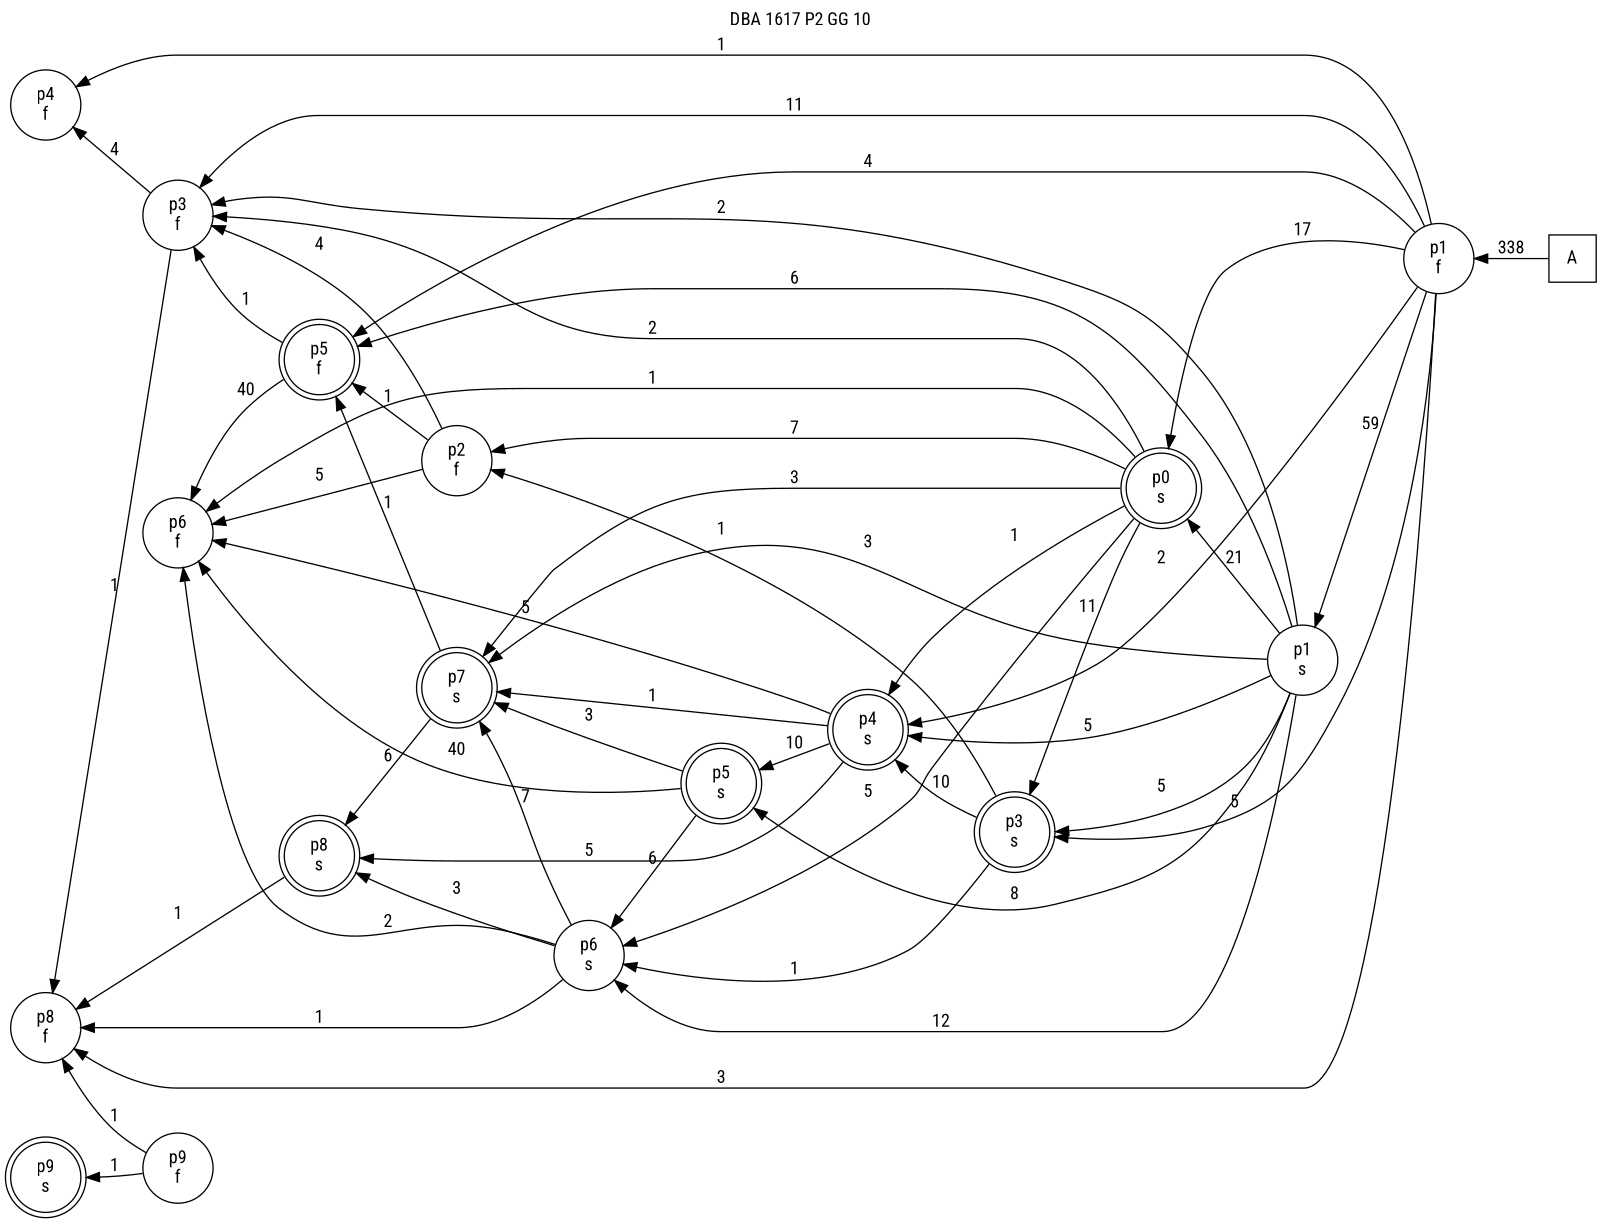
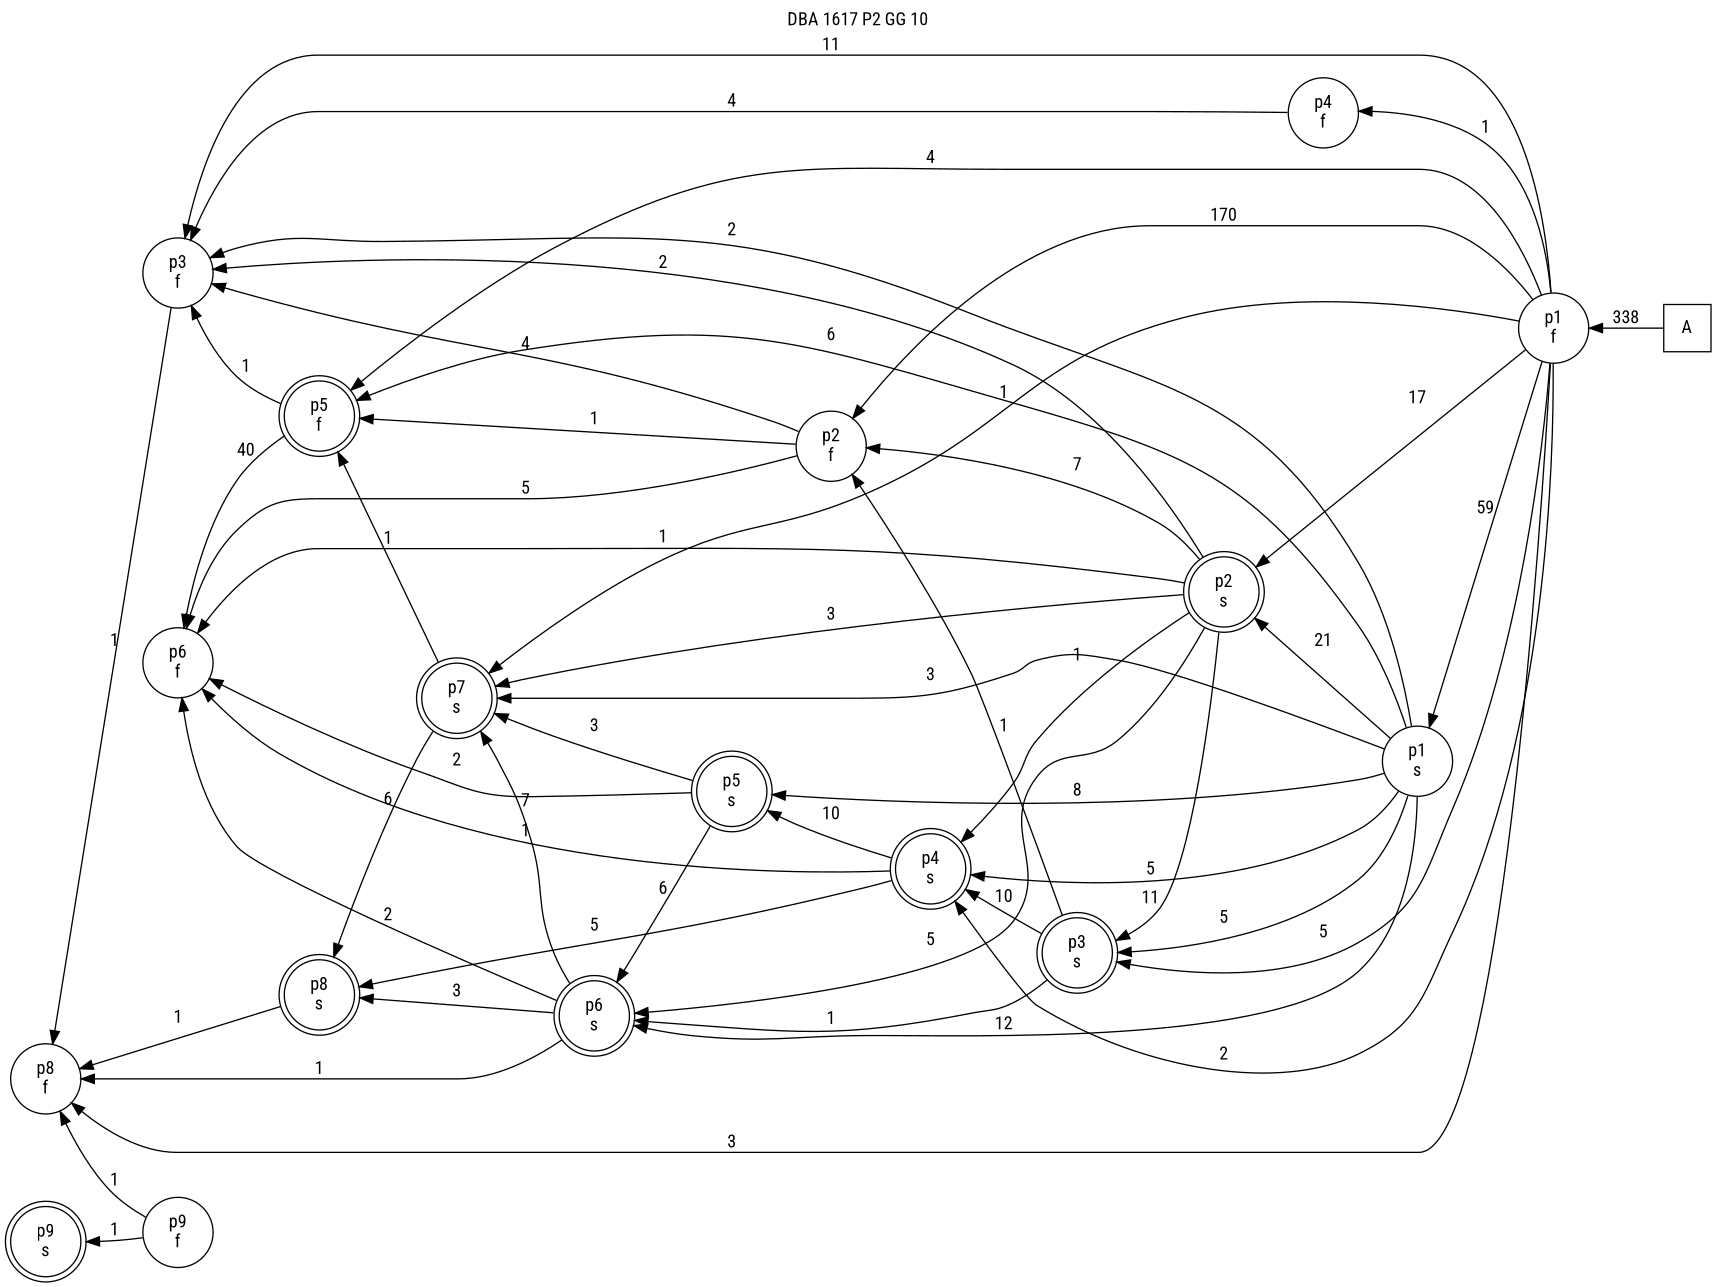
edge "p3 f" -> "p4 f": reversed
edge "p1 f" -> "p2 f": added, label "170"
node "p0 s": label "p0 s" -> "p2 s"
edge "p4 s" -> "p6 f": label "5" -> "1"
edge "p4 s" -> "p7 s": now "p1 f" -> "p7 s"
edge "p5 s" -> "p6 f": label "40" -> "2"
node "p6 s": shape circle -> doublecircle
